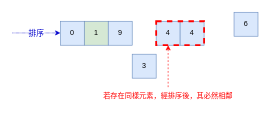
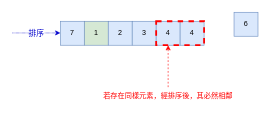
node "0": label "0" -> "7"
node "9": label "9" -> "2"
node "3": moved (144, 66) -> (144, 33)
